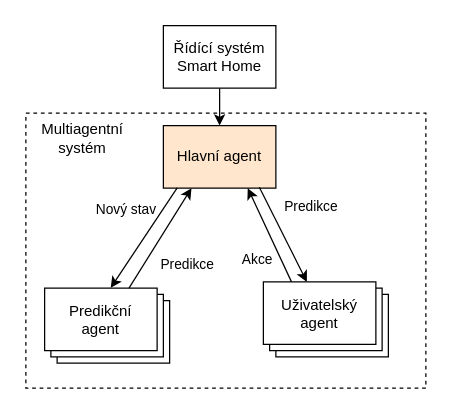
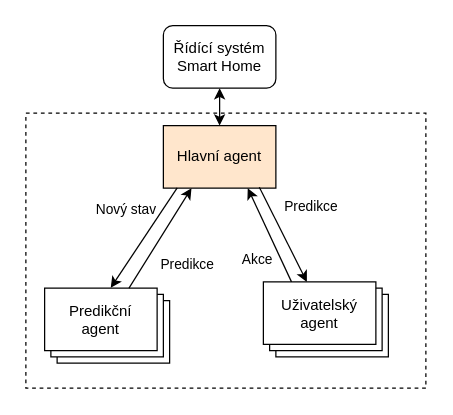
node "Řídící systém Smart Home": shape rectangle -> rounded rectangle
edge "Řídící systém Smart Home" -> "Hlavní agent": arrowhead none -> classic
node "Multiagentní systém": removed
